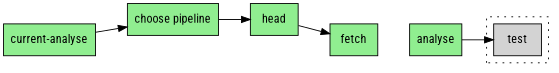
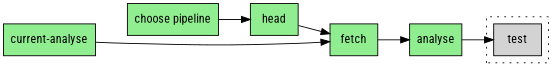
edge "current-analyse" -> "choose pipeline": now "current-analyse" -> "fetch"
edge "fetch" -> "analyse": added
